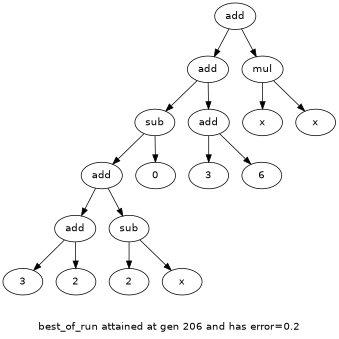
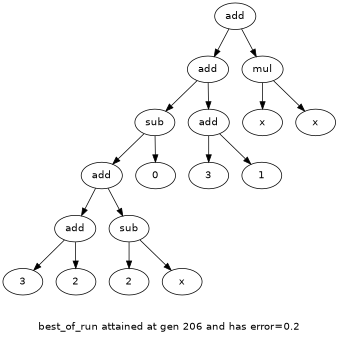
node "6": label "6" -> "1"
